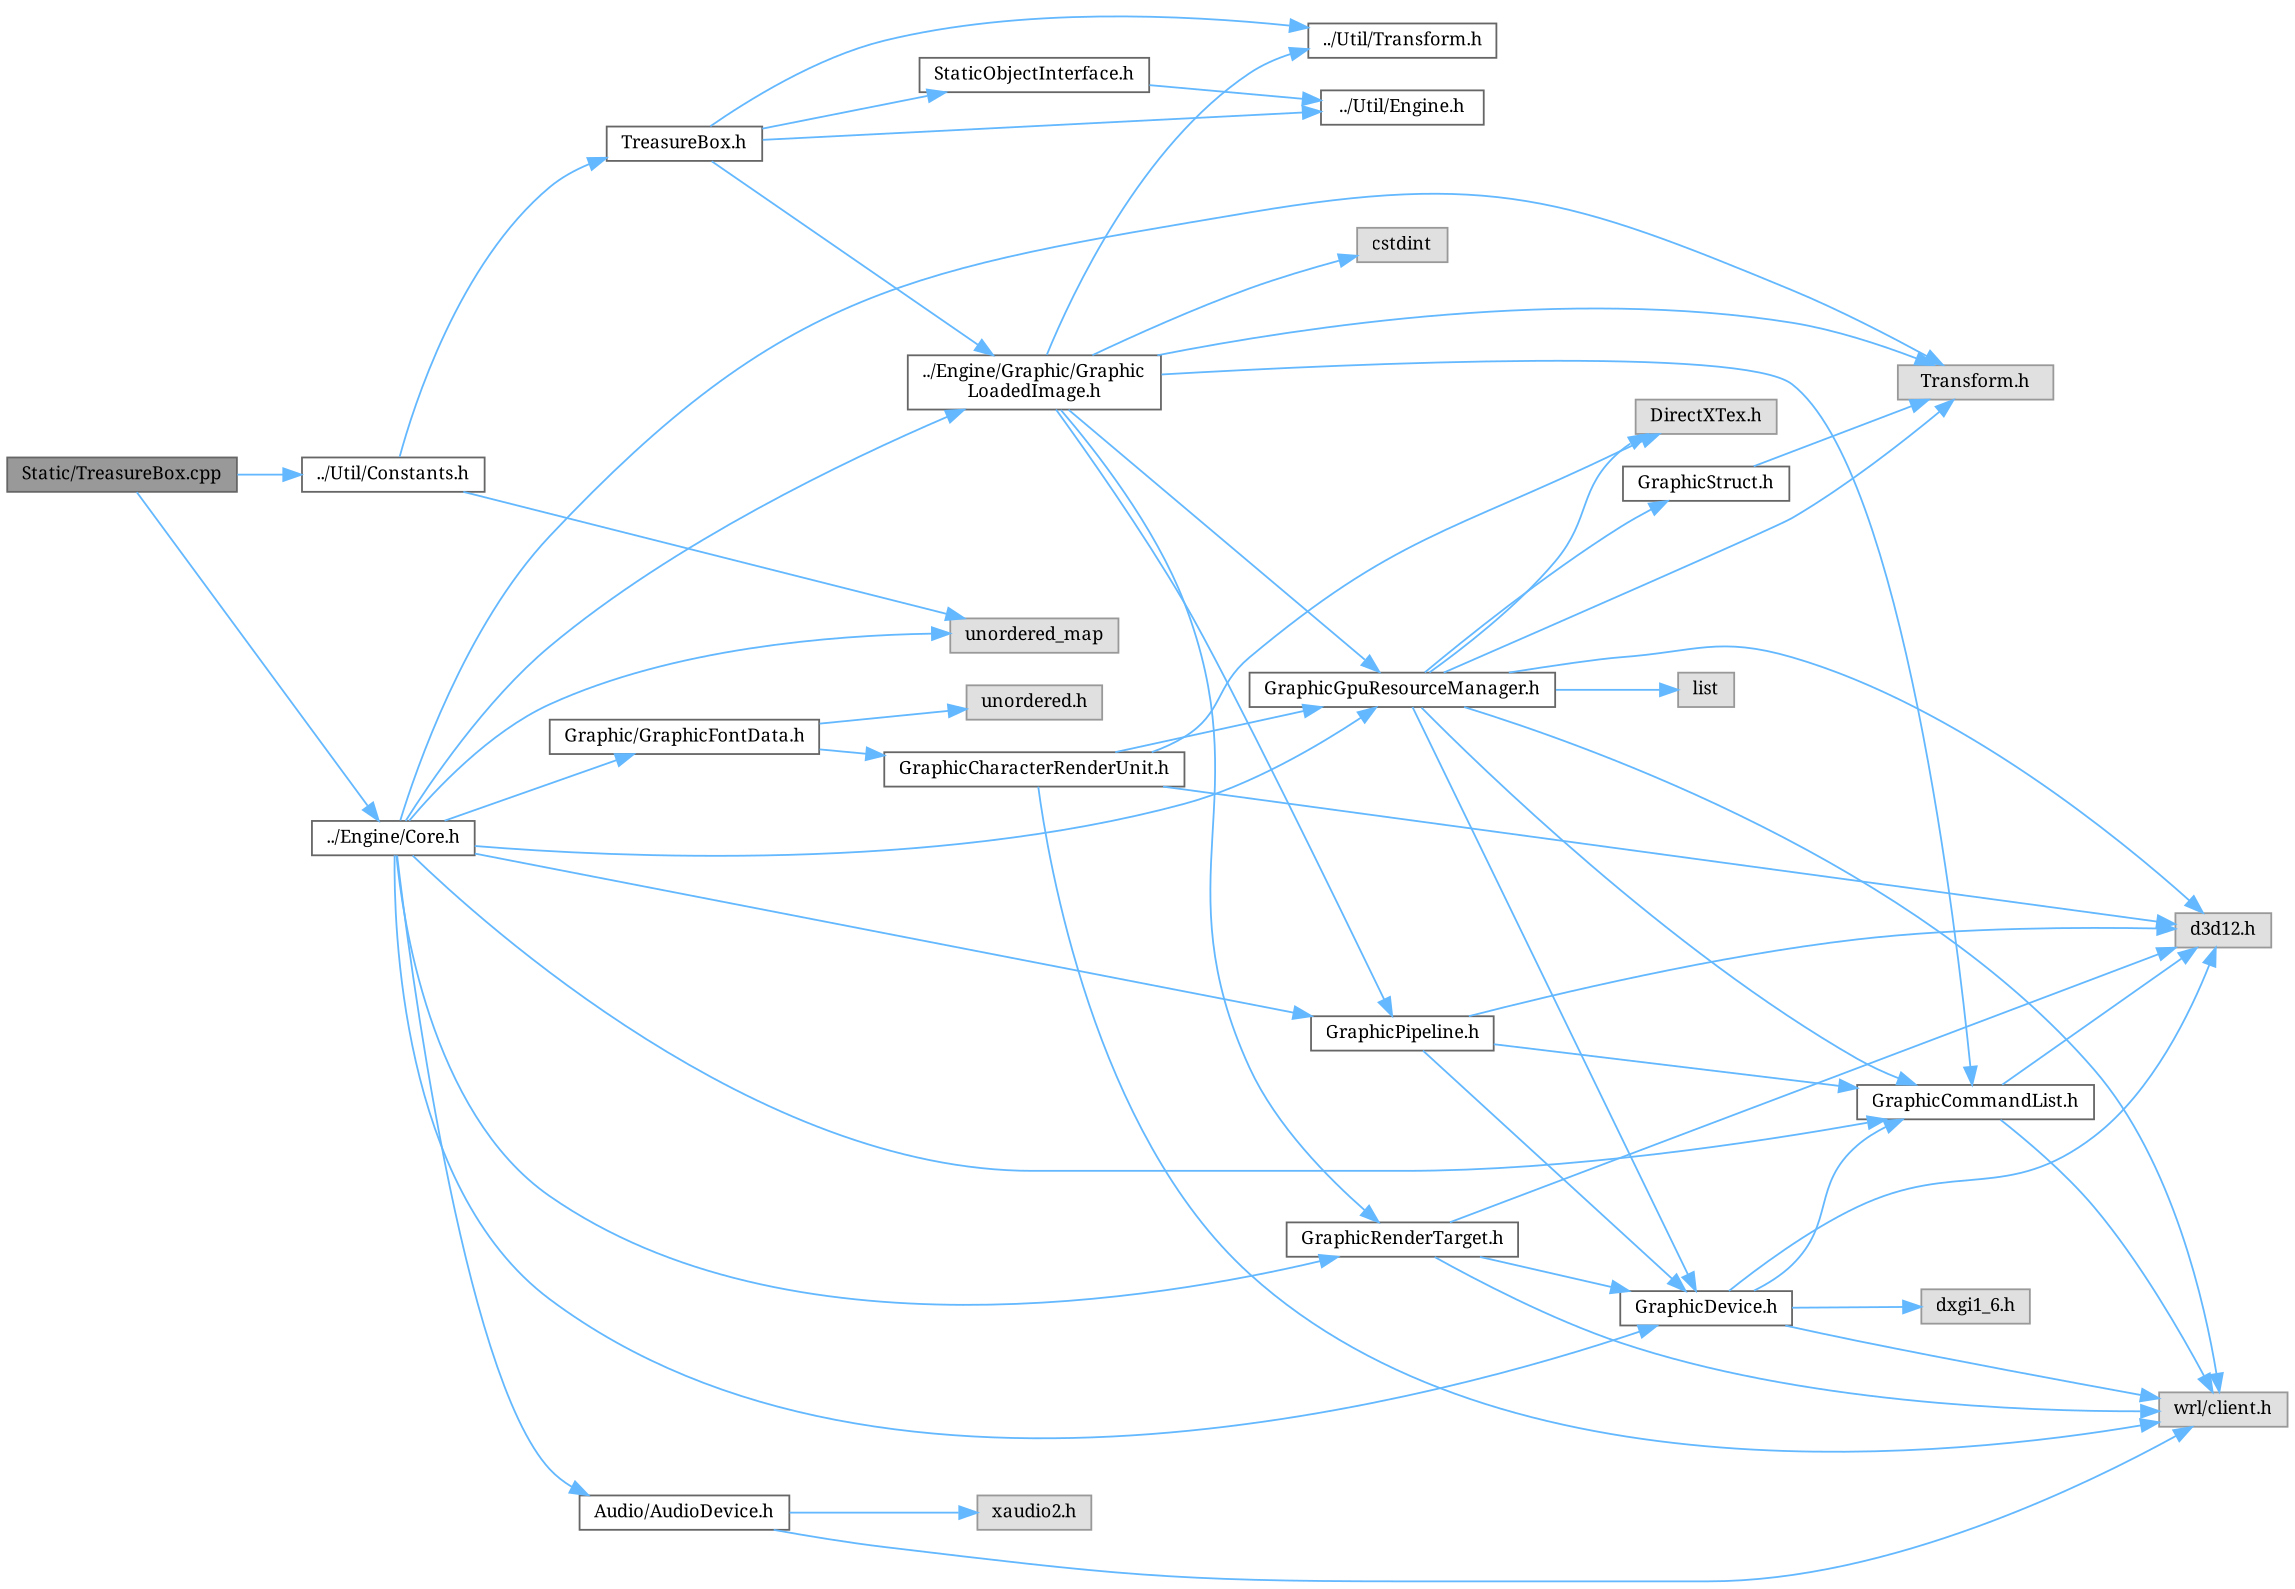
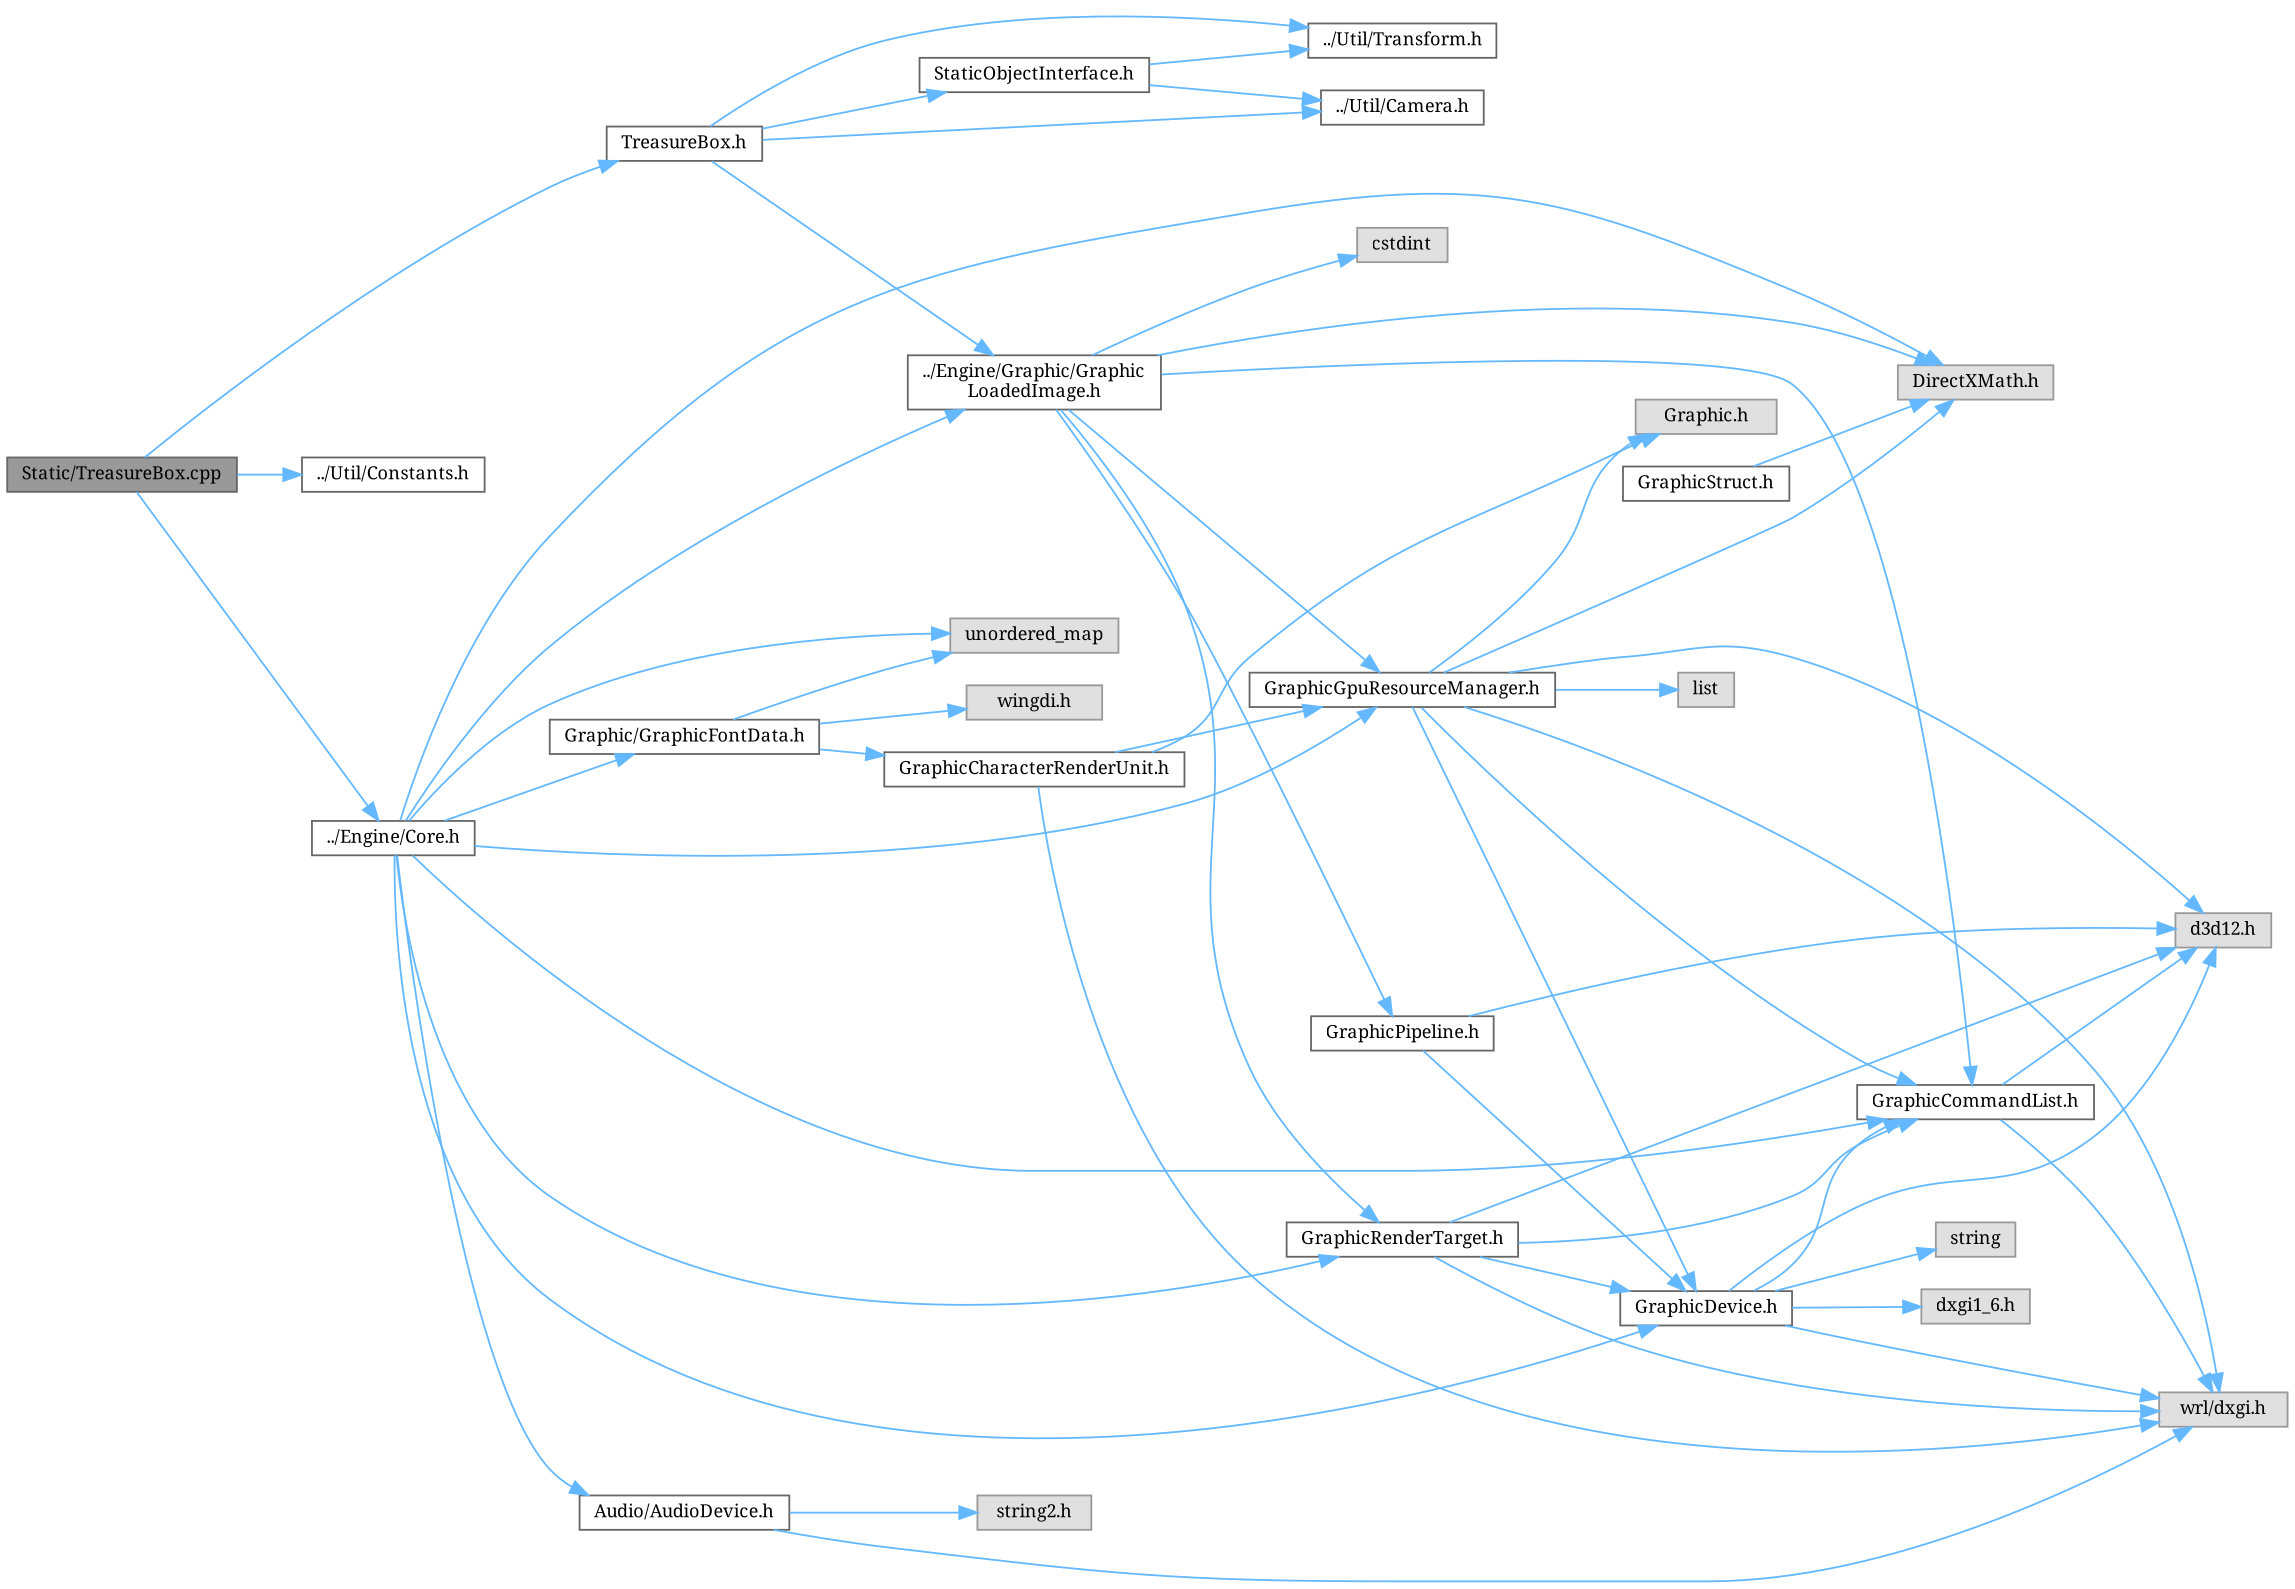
node "../Util/Engine.h": label "../Util/Engine.h" -> "../Util/Camera.h"
edge "../Engine/Graphic/Graphic LoadedImage.h" -> "../Util/Transform.h": now "StaticObjectInterface.h" -> "../Util/Transform.h"
edge "../Util/Constants.h" -> "TreasureBox.h": now "Static/TreasureBox.cpp" -> "TreasureBox.h"
node "Transform.h": label "Transform.h" -> "DirectXMath.h"
node "DirectXTex.h": label "DirectXTex.h" -> "Graphic.h"
edge "../Util/Constants.h" -> "unordered_map": now "Graphic/GraphicFontData.h" -> "unordered_map"
edge "GraphicGpuResourceManager.h" -> "GraphicStruct.h": removed
node "unordered.h": label "unordered.h" -> "wingdi.h"
edge "GraphicCharacterRenderUnit.h" -> "d3d12.h": removed
edge "../Engine/Core.h" -> "GraphicPipeline.h": removed
edge "GraphicPipeline.h" -> "GraphicCommandList.h": now "GraphicRenderTarget.h" -> "GraphicCommandList.h"
node "string": added
node "wrl/client.h": label "wrl/client.h" -> "wrl/dxgi.h"
node "xaudio2.h": label "xaudio2.h" -> "string2.h"
